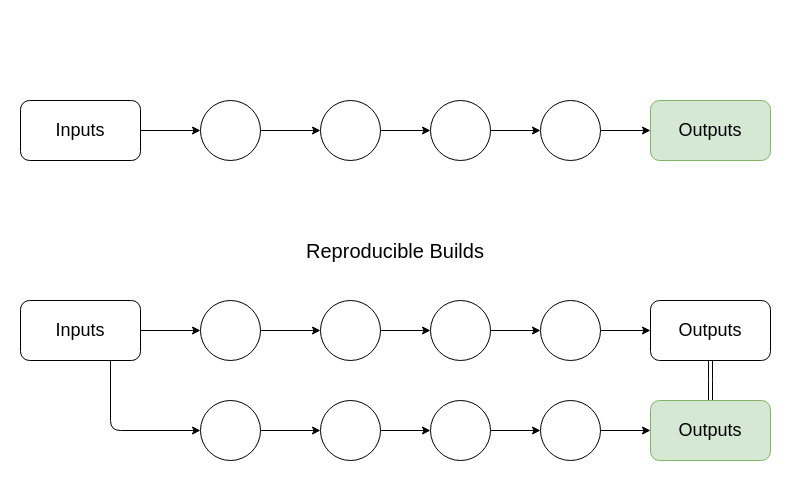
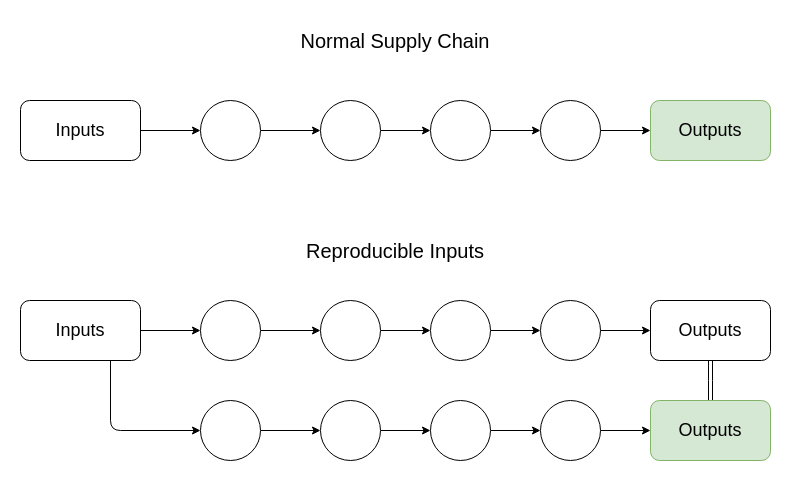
node "Normal Supply Chain": added
node "Reproducible Builds": label "Reproducible Builds" -> "Reproducible Inputs"
